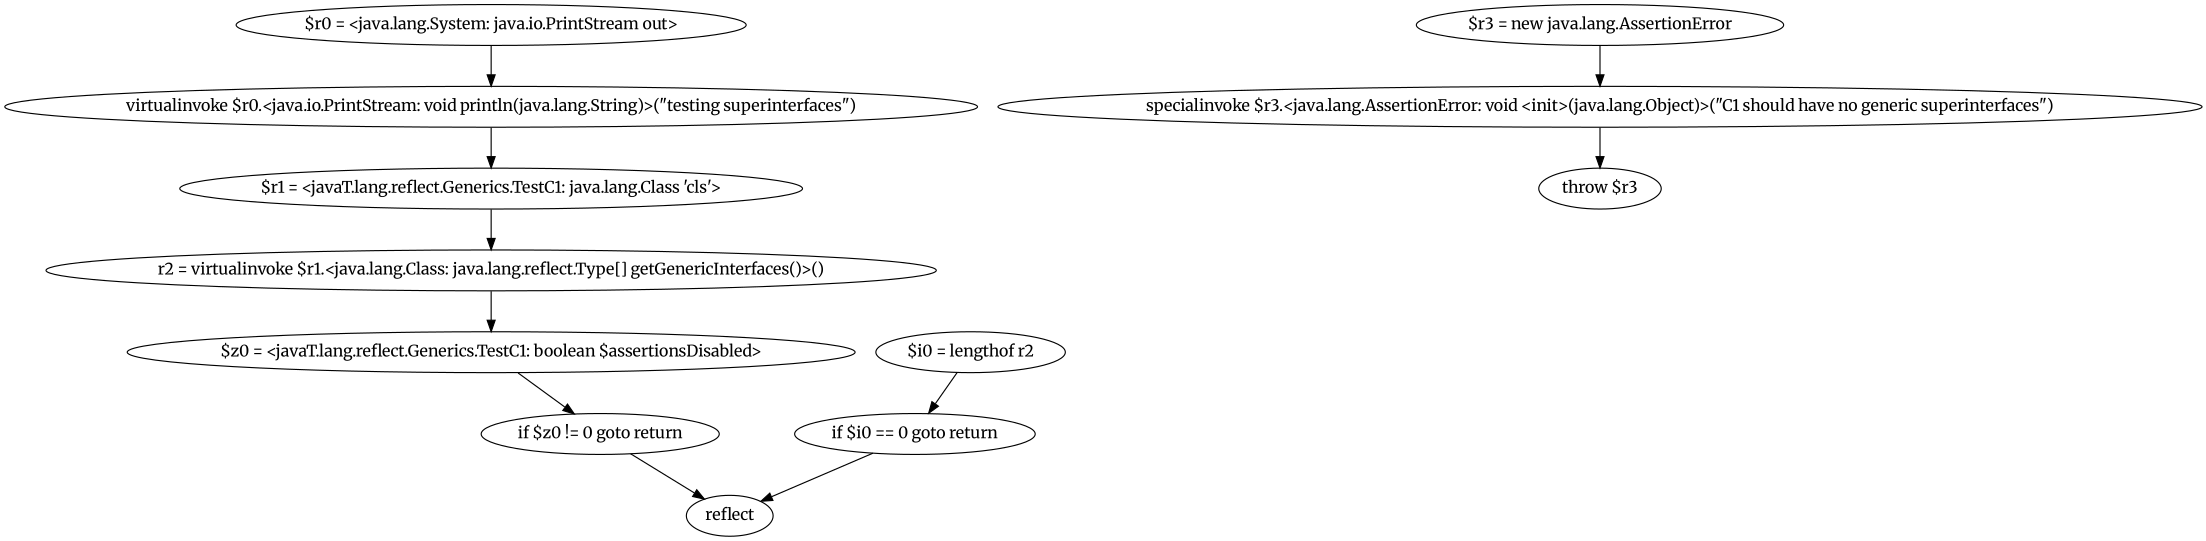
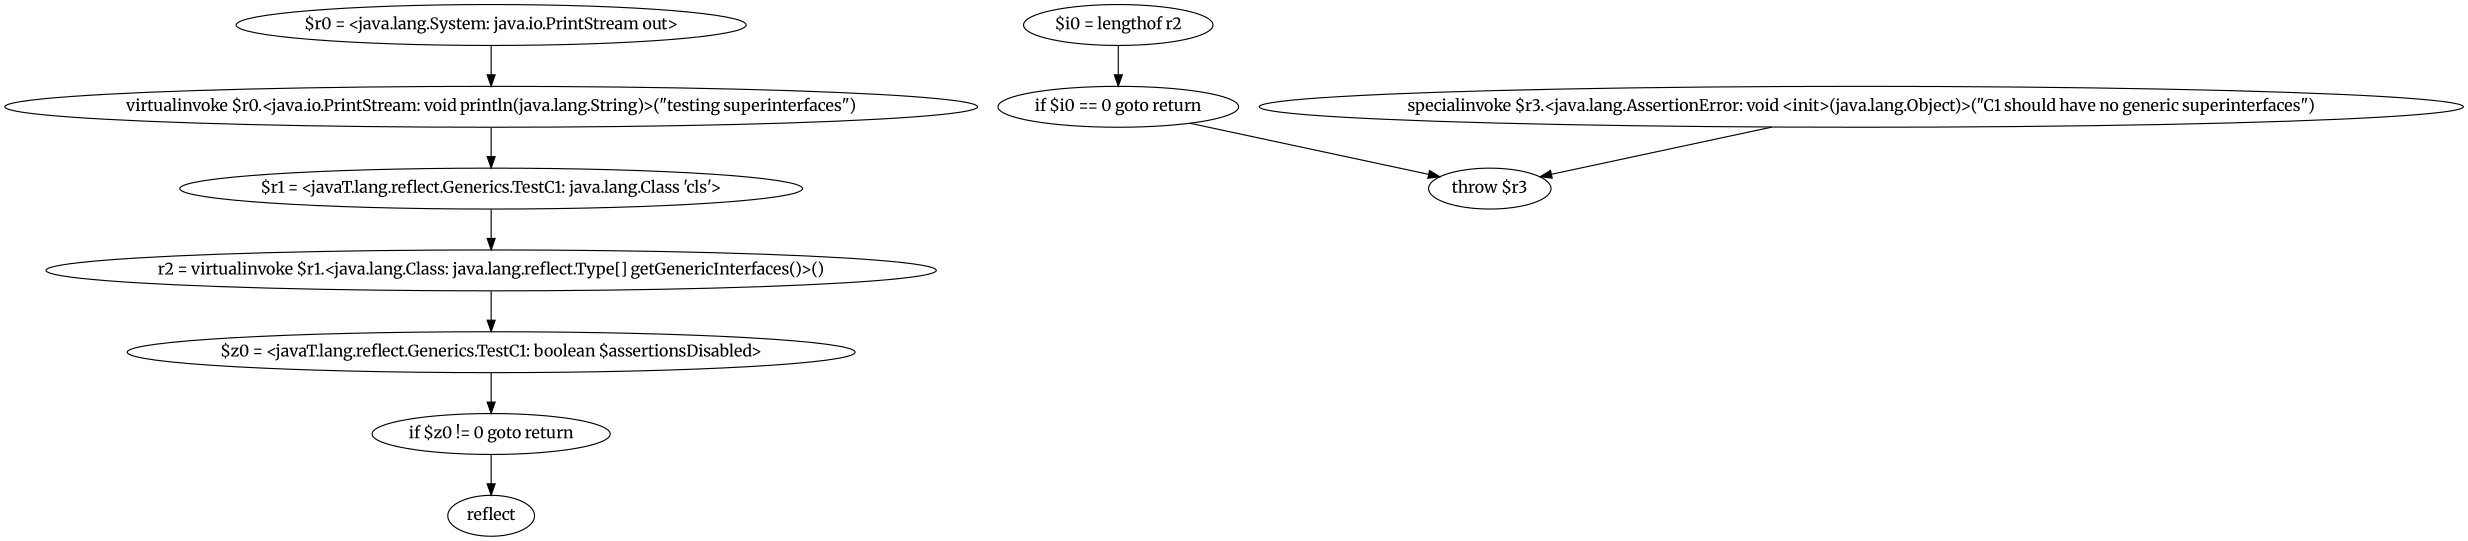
node "$r3 = new java.lang.AssertionError": removed
edge "if $i0 == 0 goto return" -> "reflect": now "if $i0 == 0 goto return" -> "throw $r3"
